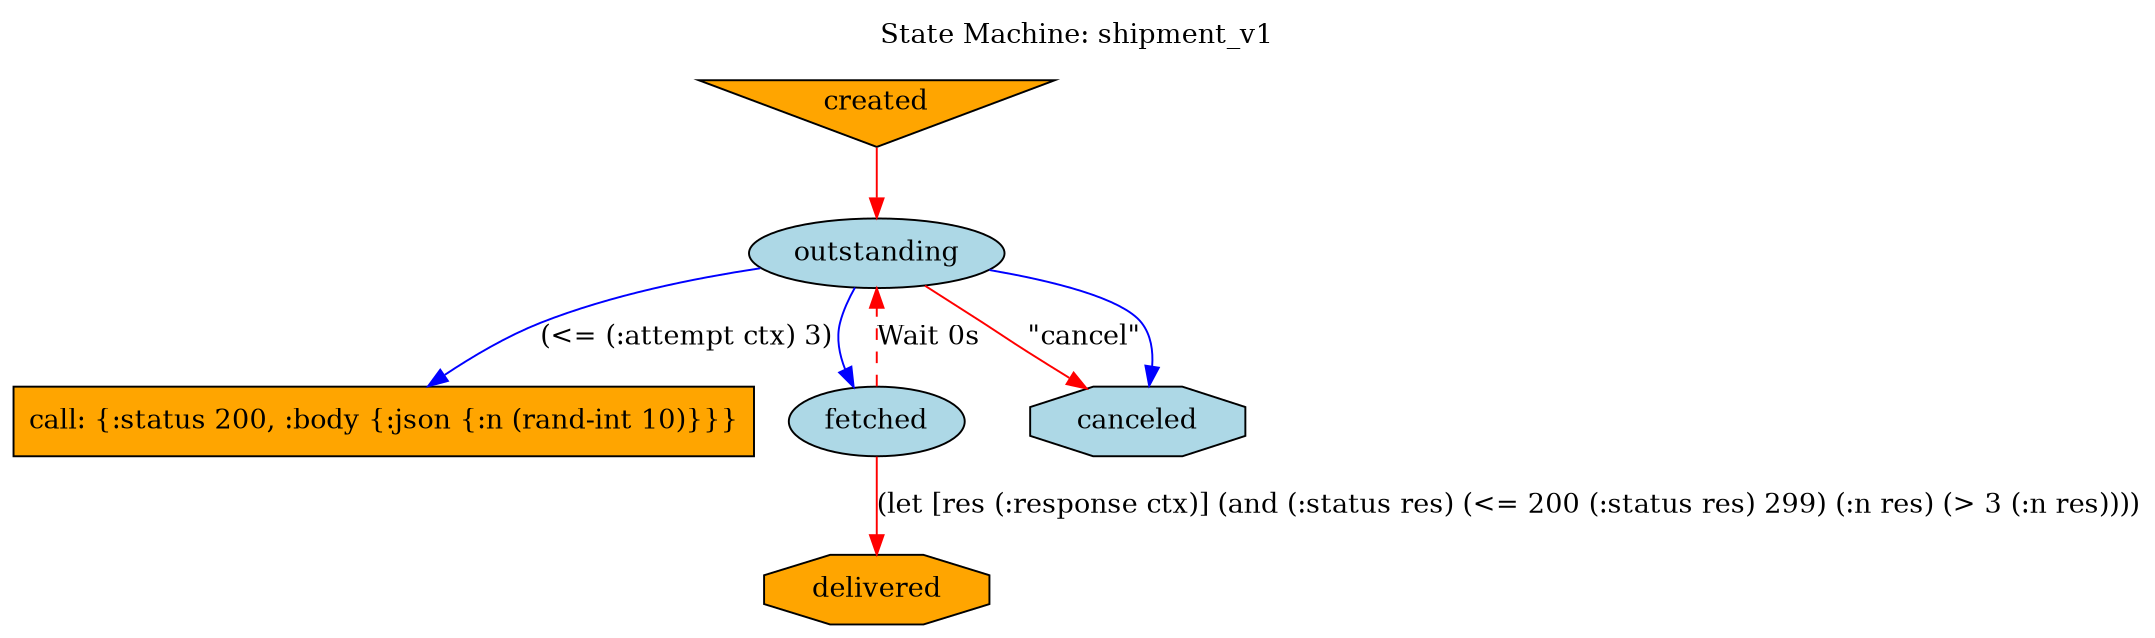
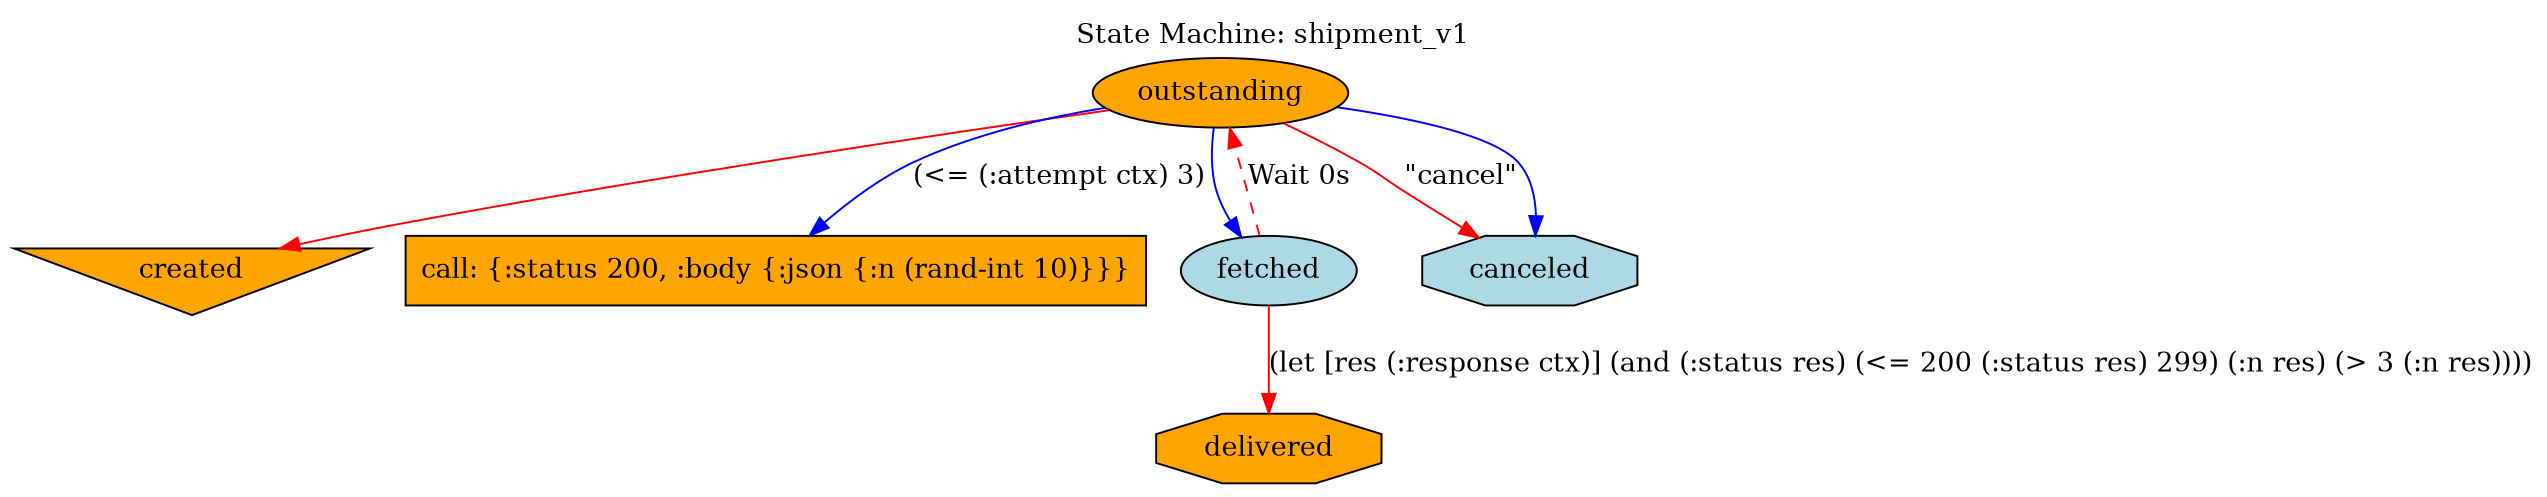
edge "created" -> "outstanding": reversed
node "outstanding": fillcolor lightblue -> orange
